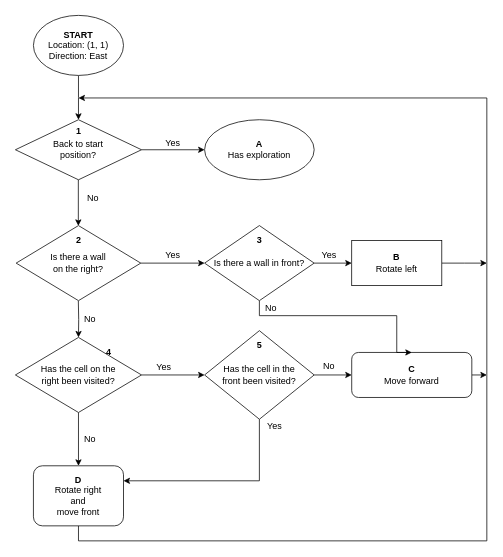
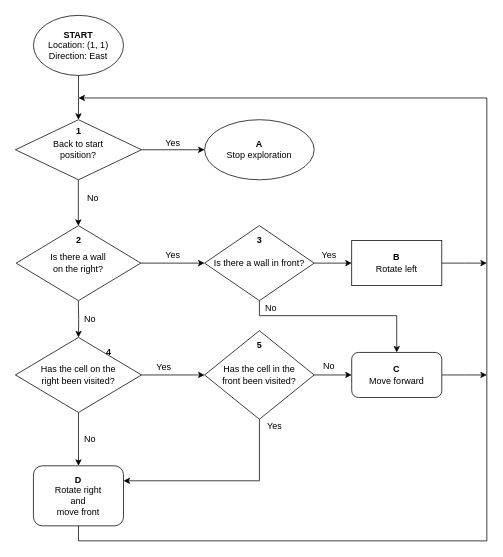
node "A Has exploration": label "A Has exploration" -> "A Stop exploration"
node "C Move forward": size 120x45 -> 90x45
